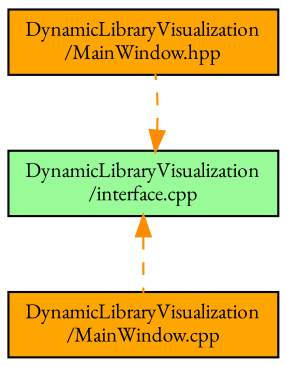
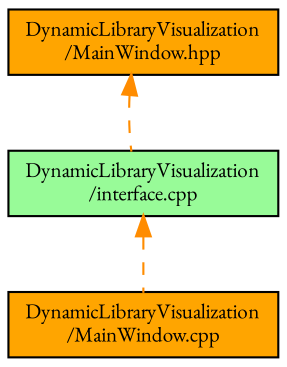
edge "DynamicLibraryVisualization /MainWindow.hpp" -> "DynamicLibraryVisualization /interface.cpp": reversed
